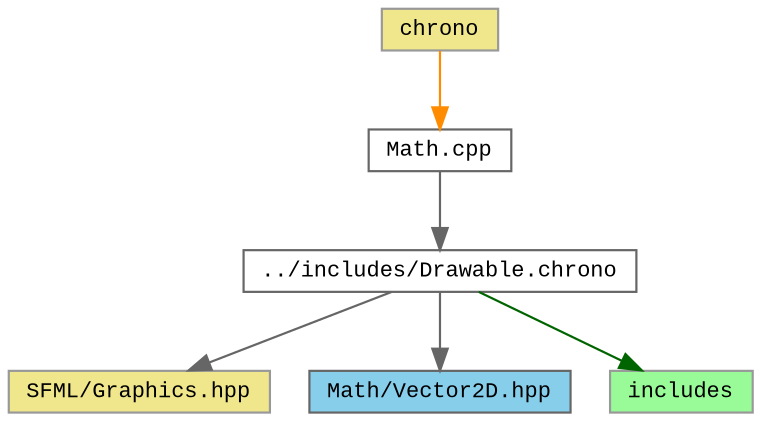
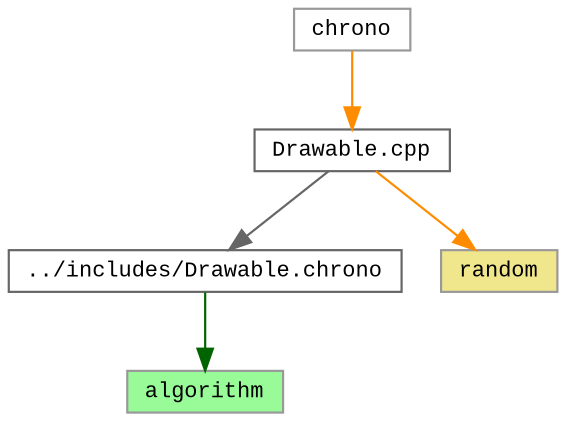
node "chrono": fillcolor khaki -> white
node "Math.cpp": label "Math.cpp" -> "Drawable.cpp"
node "random": added
node "SFML/Graphics.hpp": removed
node "Math/Vector2D.hpp": removed
node "includes": label "includes" -> "algorithm"
